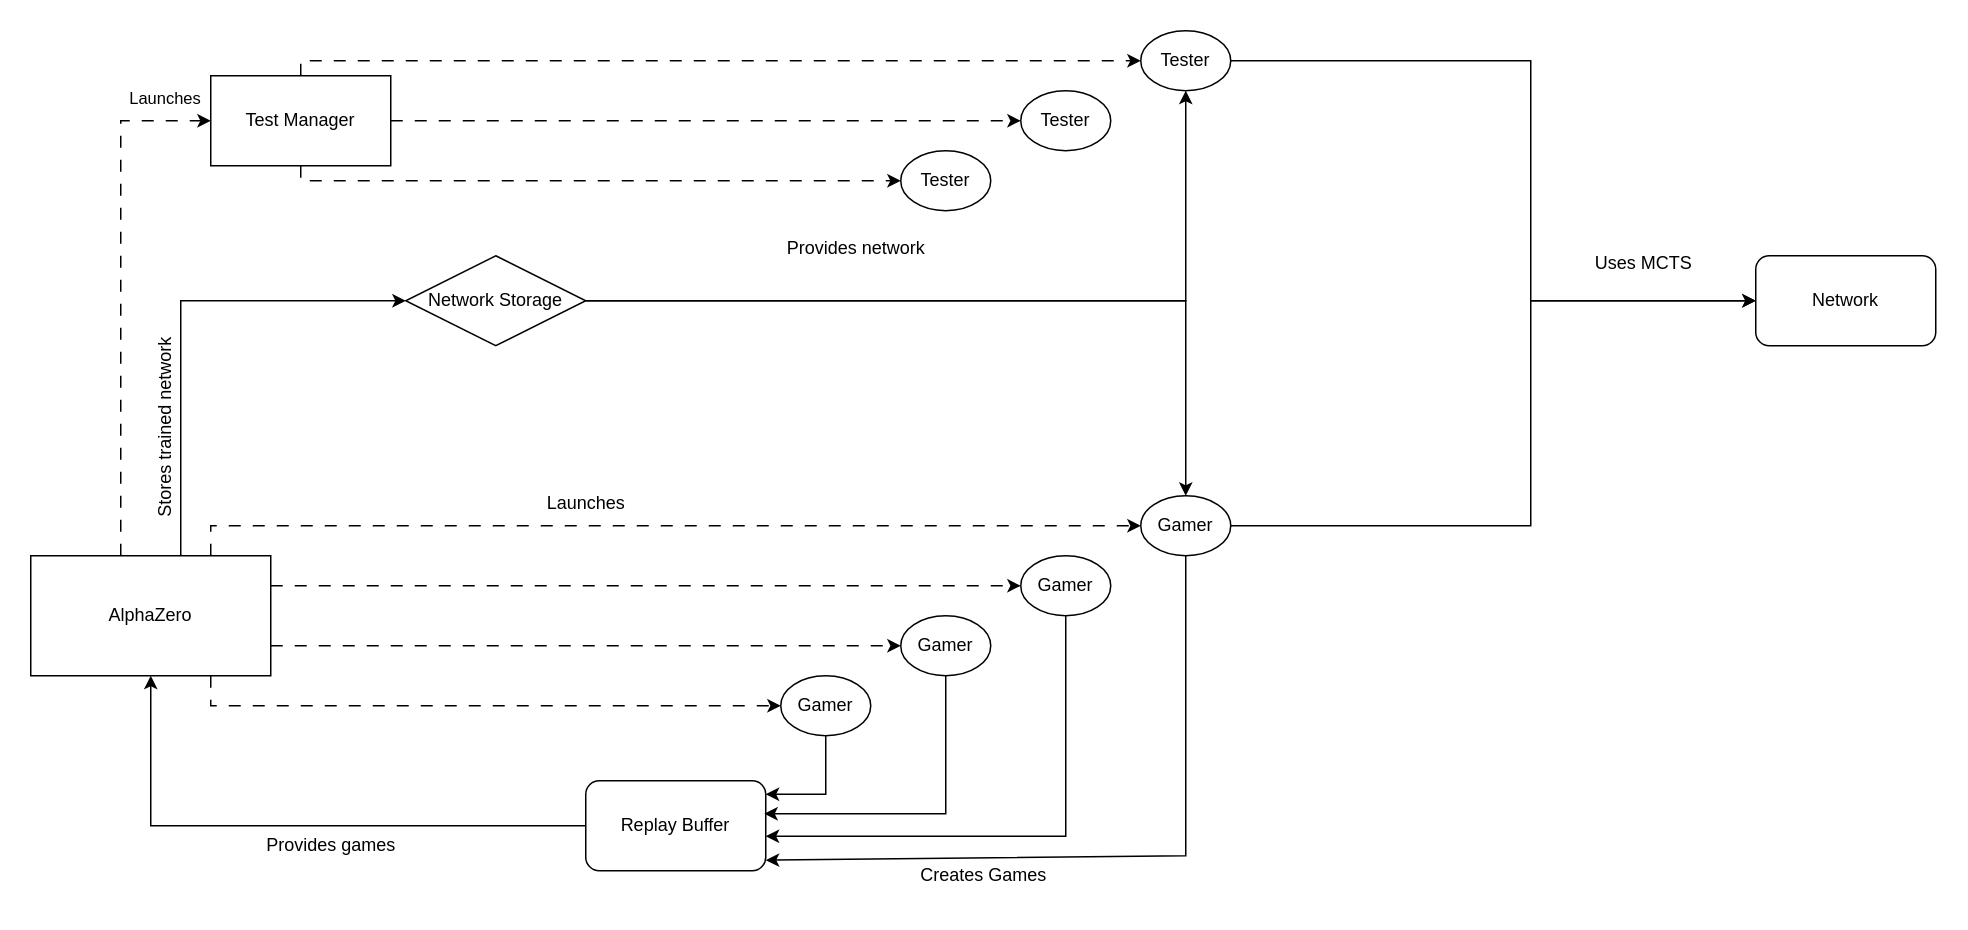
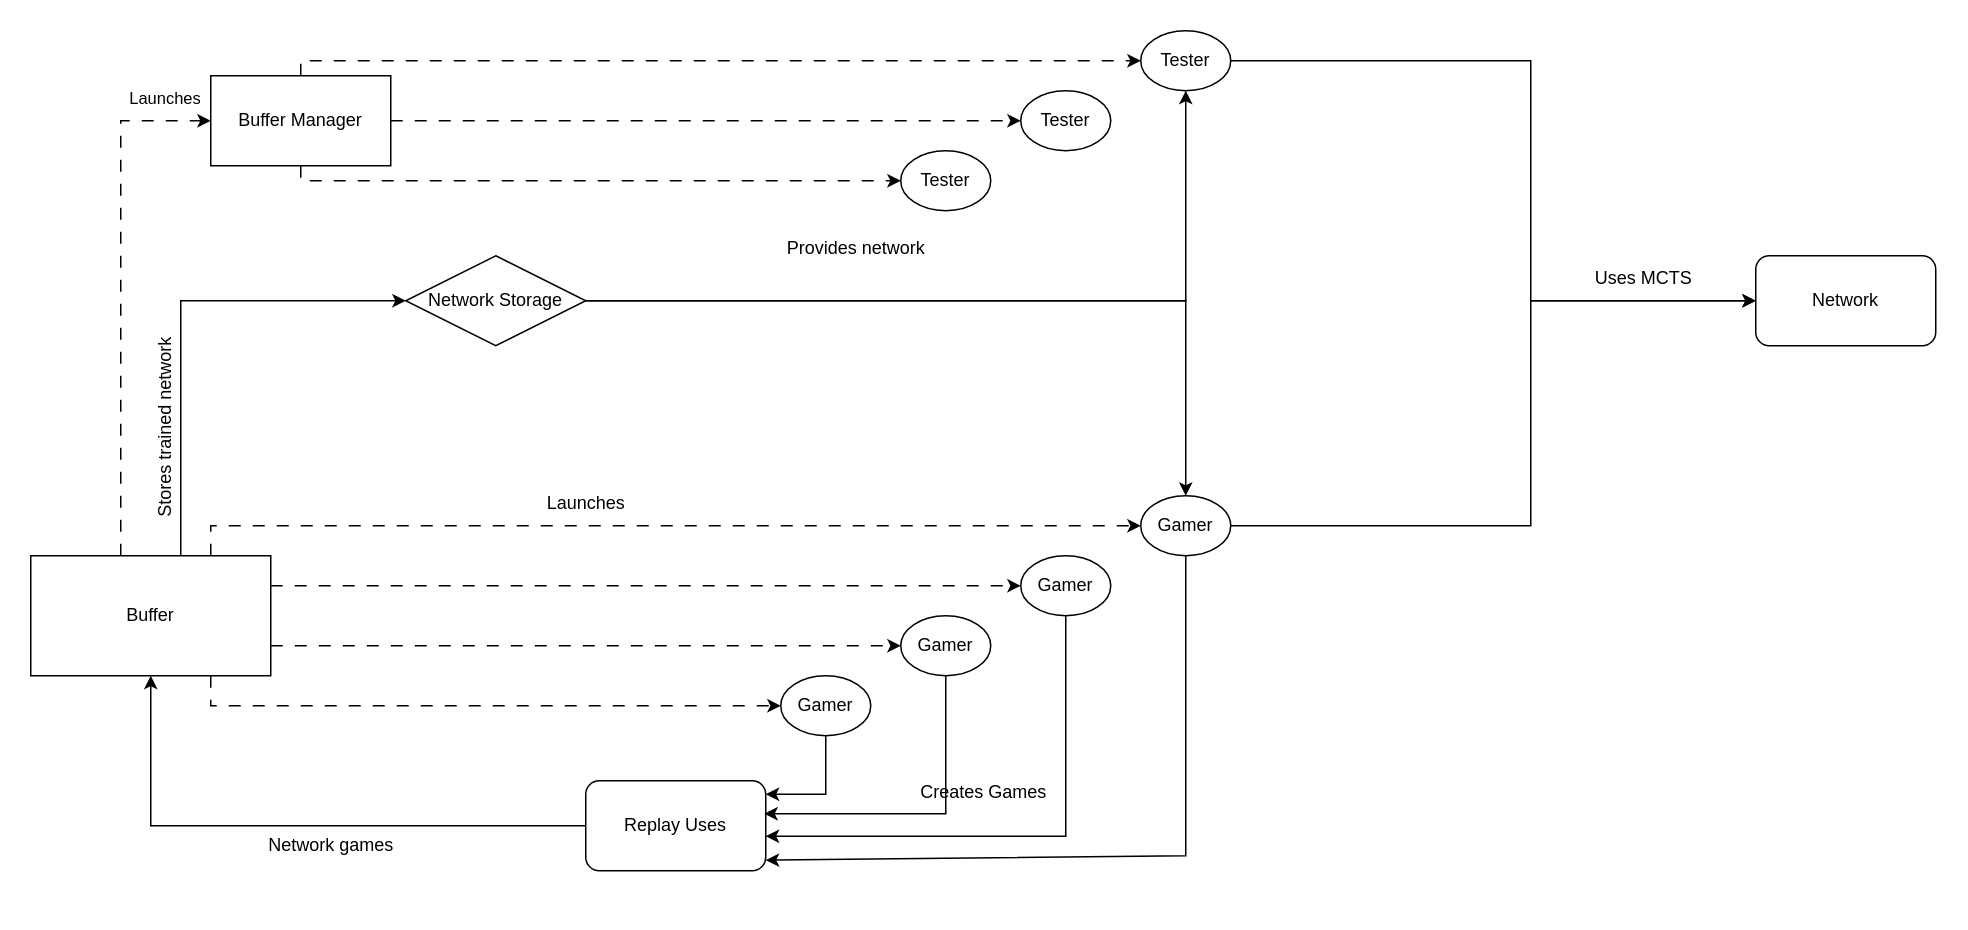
node "Test Manager": label "Test Manager" -> "Buffer Manager"
node "Uses MCTS": moved (1643, 263) -> (1643, 278)
node "AlphaZero": label "AlphaZero" -> "Buffer"
node "Replay Buffer": label "Replay Buffer" -> "Replay Uses"
node "Provides games": label "Provides games" -> "Network games"
node "Creates Games": moved (983, 875) -> (983, 793)
